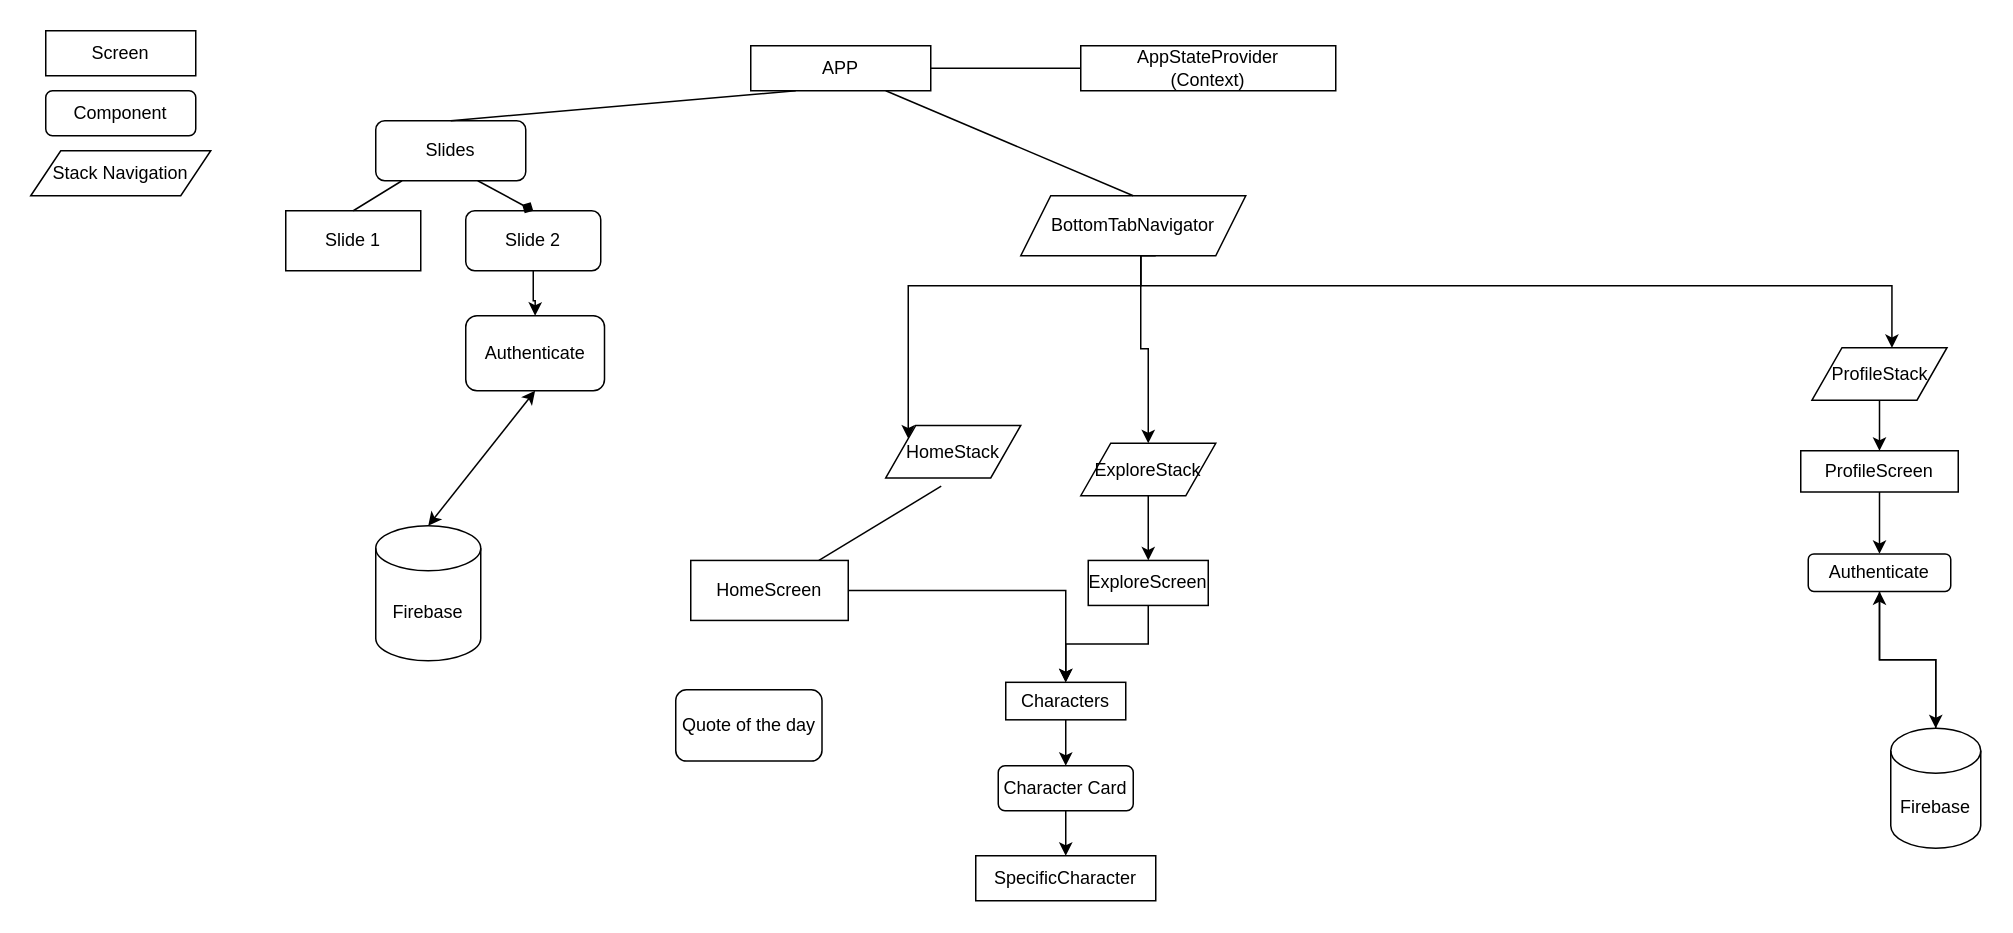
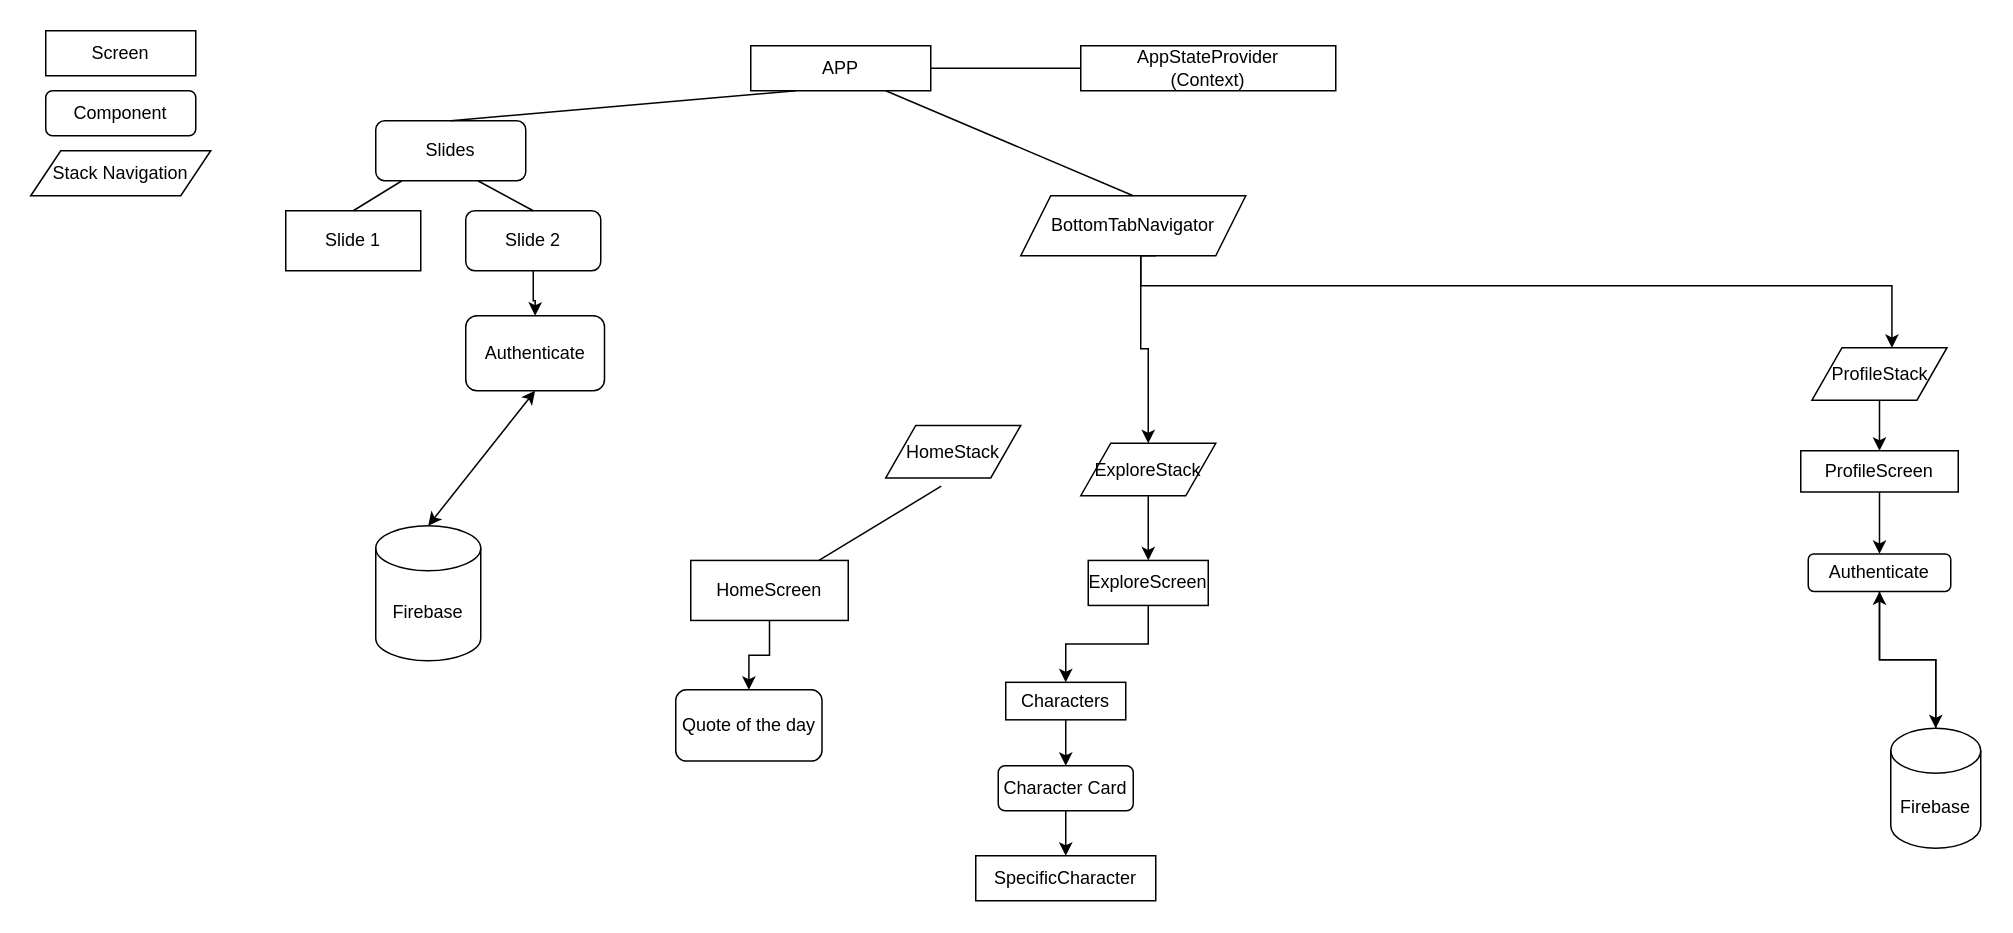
edge "Slides" -> "Slide 2": arrowhead diamond -> none
edge "BottomTabNavigator" -> "HomeStack": removed
edge "HomeScreen" -> "Characters": now "HomeScreen" -> "Quote of the day"
